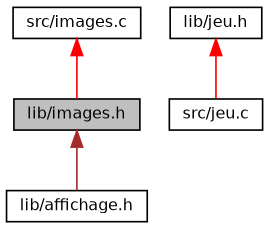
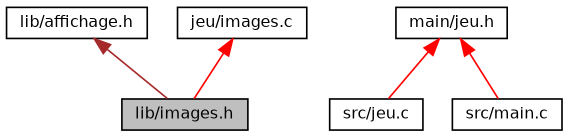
node "src/images.c": label "src/images.c" -> "jeu/images.c"
node "lib/jeu.h": label "lib/jeu.h" -> "main/jeu.h"
node "src/main.c": added
edge "lib/affichage.h" -> "lib/images.h": reversed
